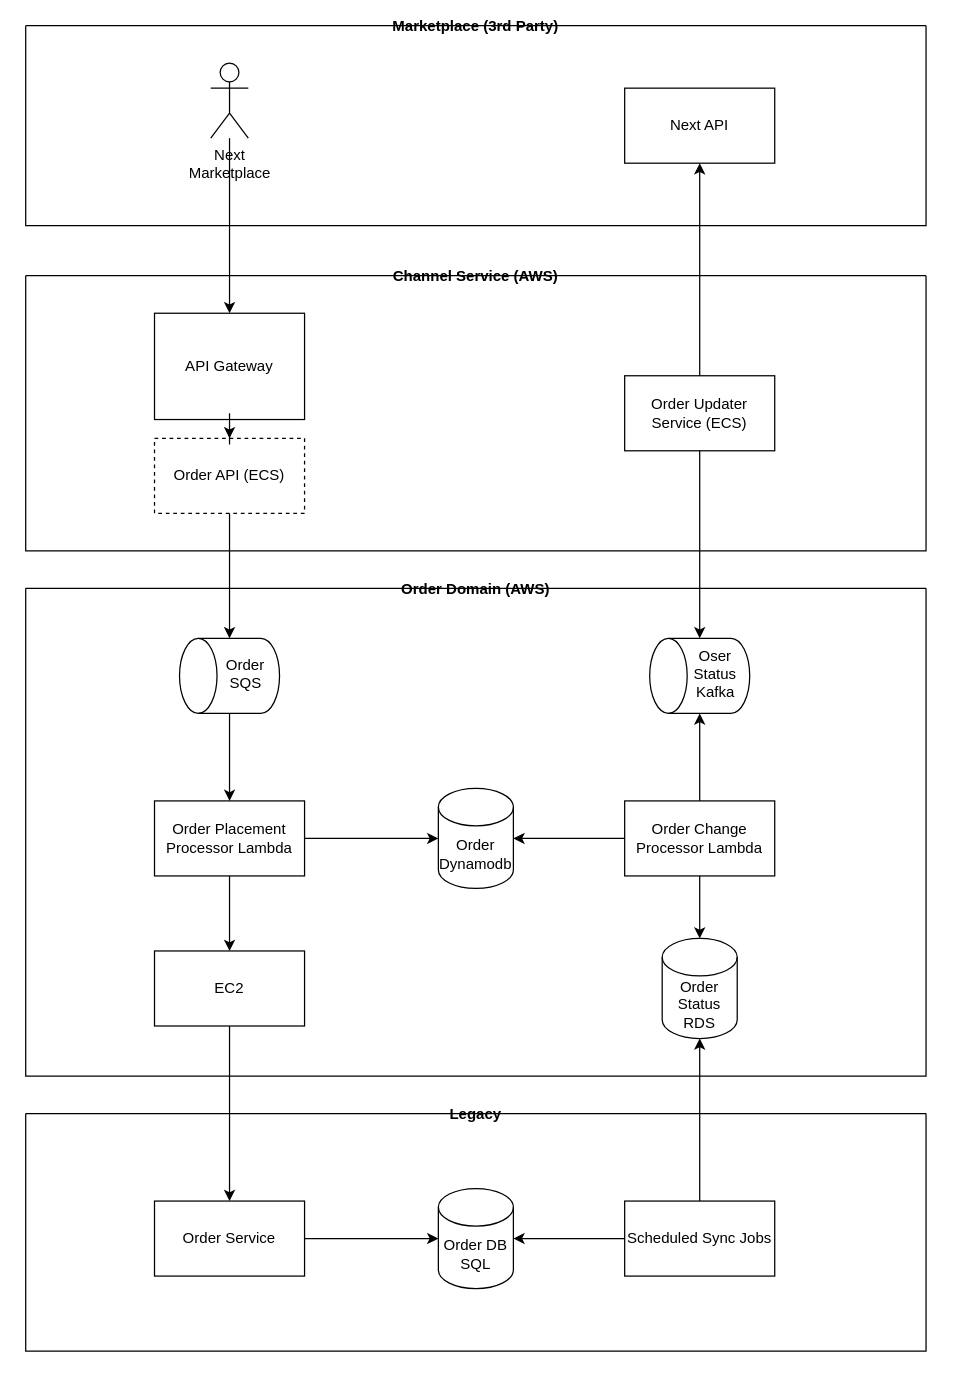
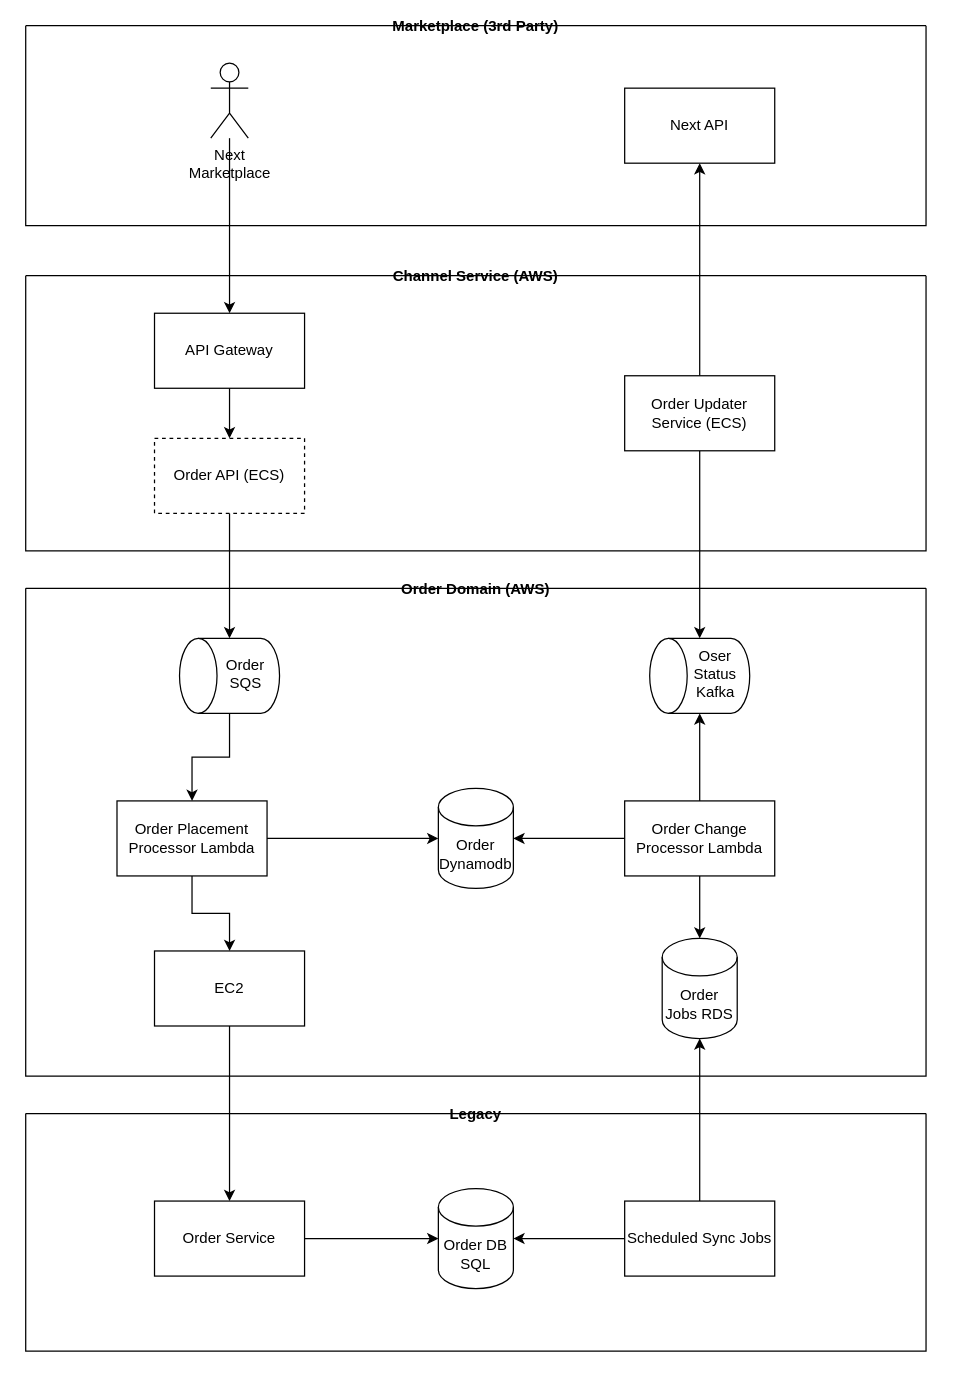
node "API Gateway": size 150x106 -> 150x75
node "Order Placement Processor Lambda": moved (229, 838) -> (192, 838)
node "Order Status RDS": label "Order Status RDS" -> "Order Jobs RDS"
